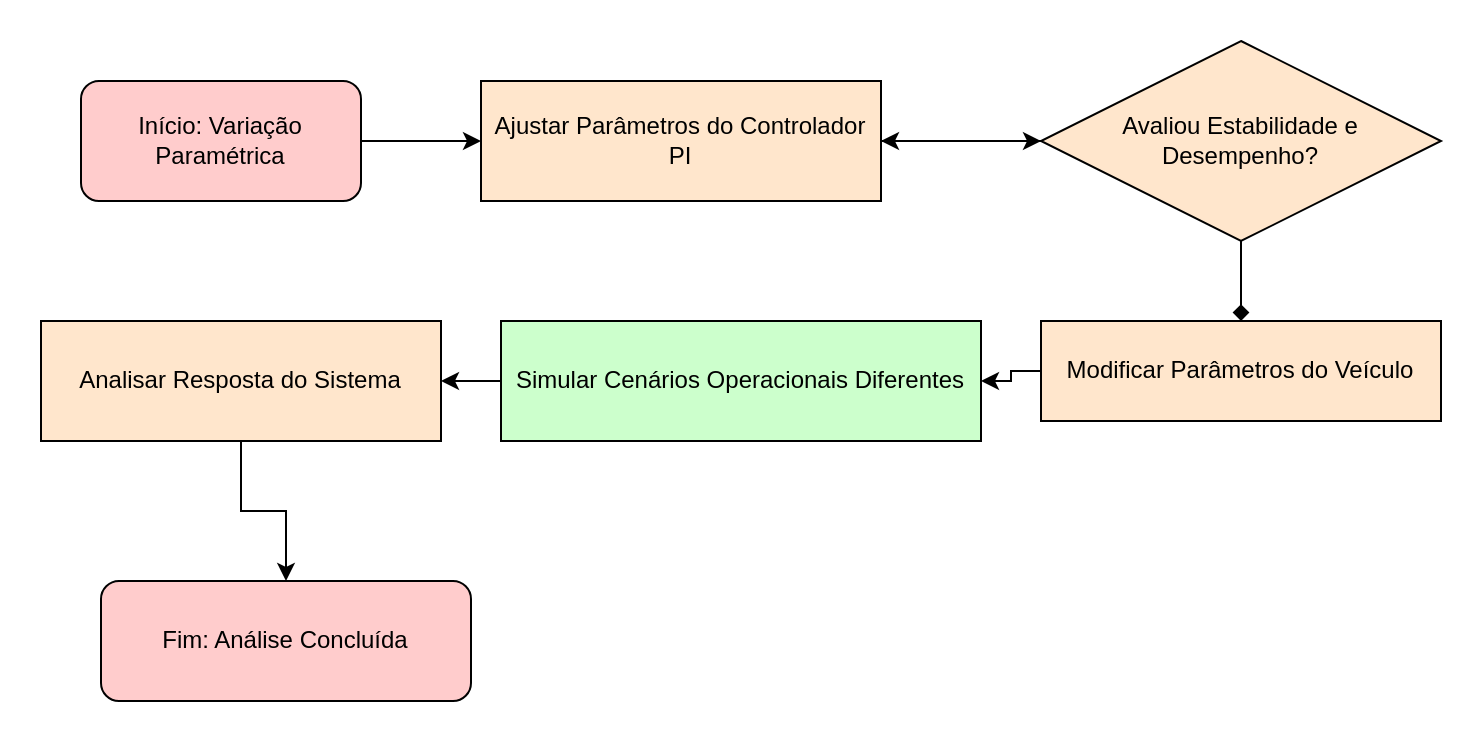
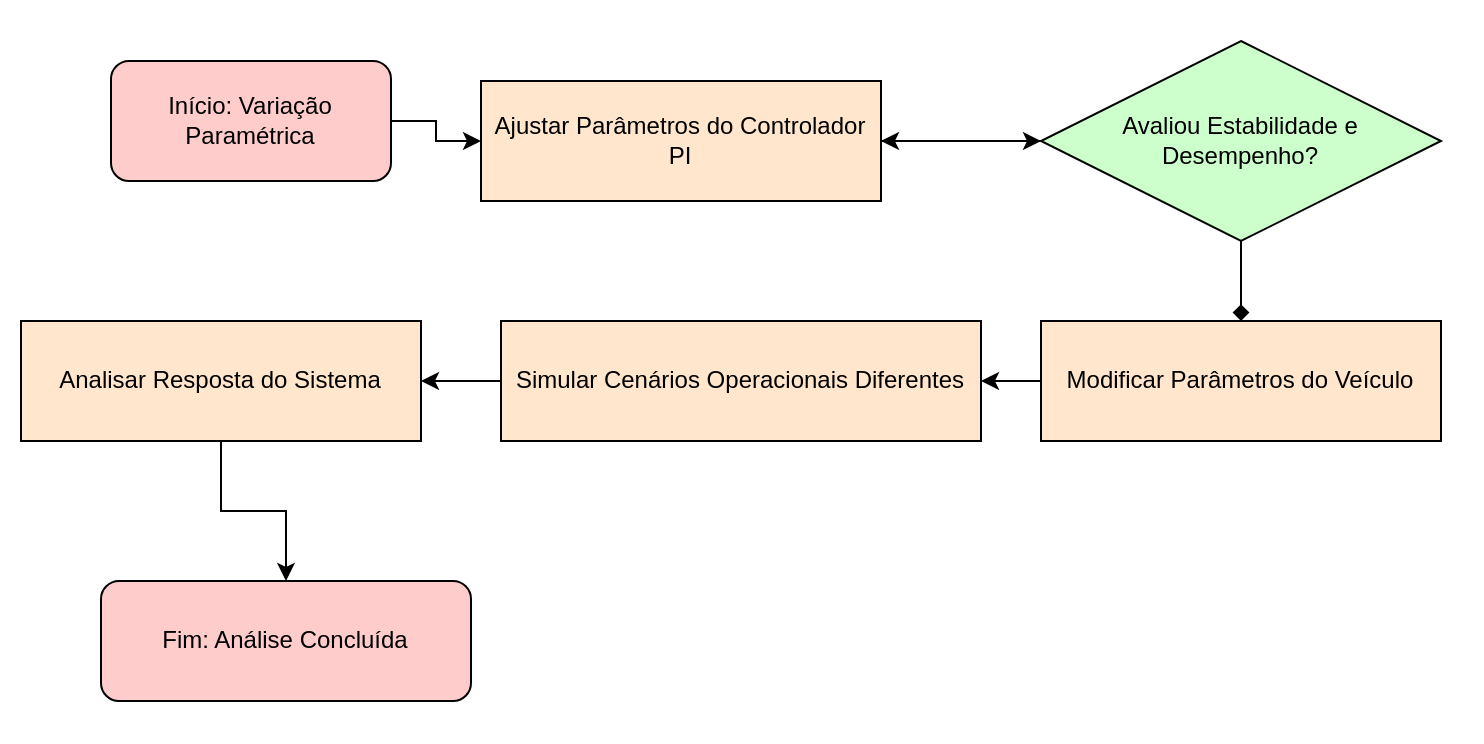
node "Início: Variação Paramétrica": moved (221, 141) -> (251, 121)
node "Avaliou Estabilidade e Desempenho?": fillcolor #ffe6cc -> #ccffcc
node "Modificar Parâmetros do Veículo": size 400x100 -> 400x120
node "Analisar Resposta do Sistema": moved (241, 381) -> (221, 381)
node "Simular Cenários Operacionais Diferentes": fillcolor #ccffcc -> #ffe6cc
